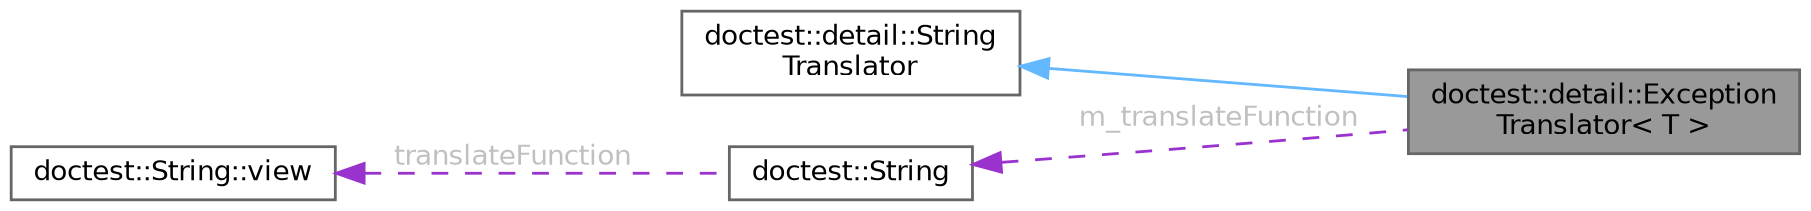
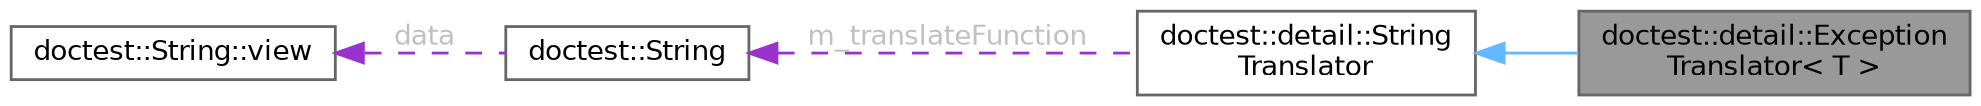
edge "doctest::detail::Exception Translator< T >" -> "doctest::String": now "doctest::detail::String Translator" -> "doctest::String"
edge "doctest::String" -> "doctest::String::view": label " translateFunction" -> " data"
